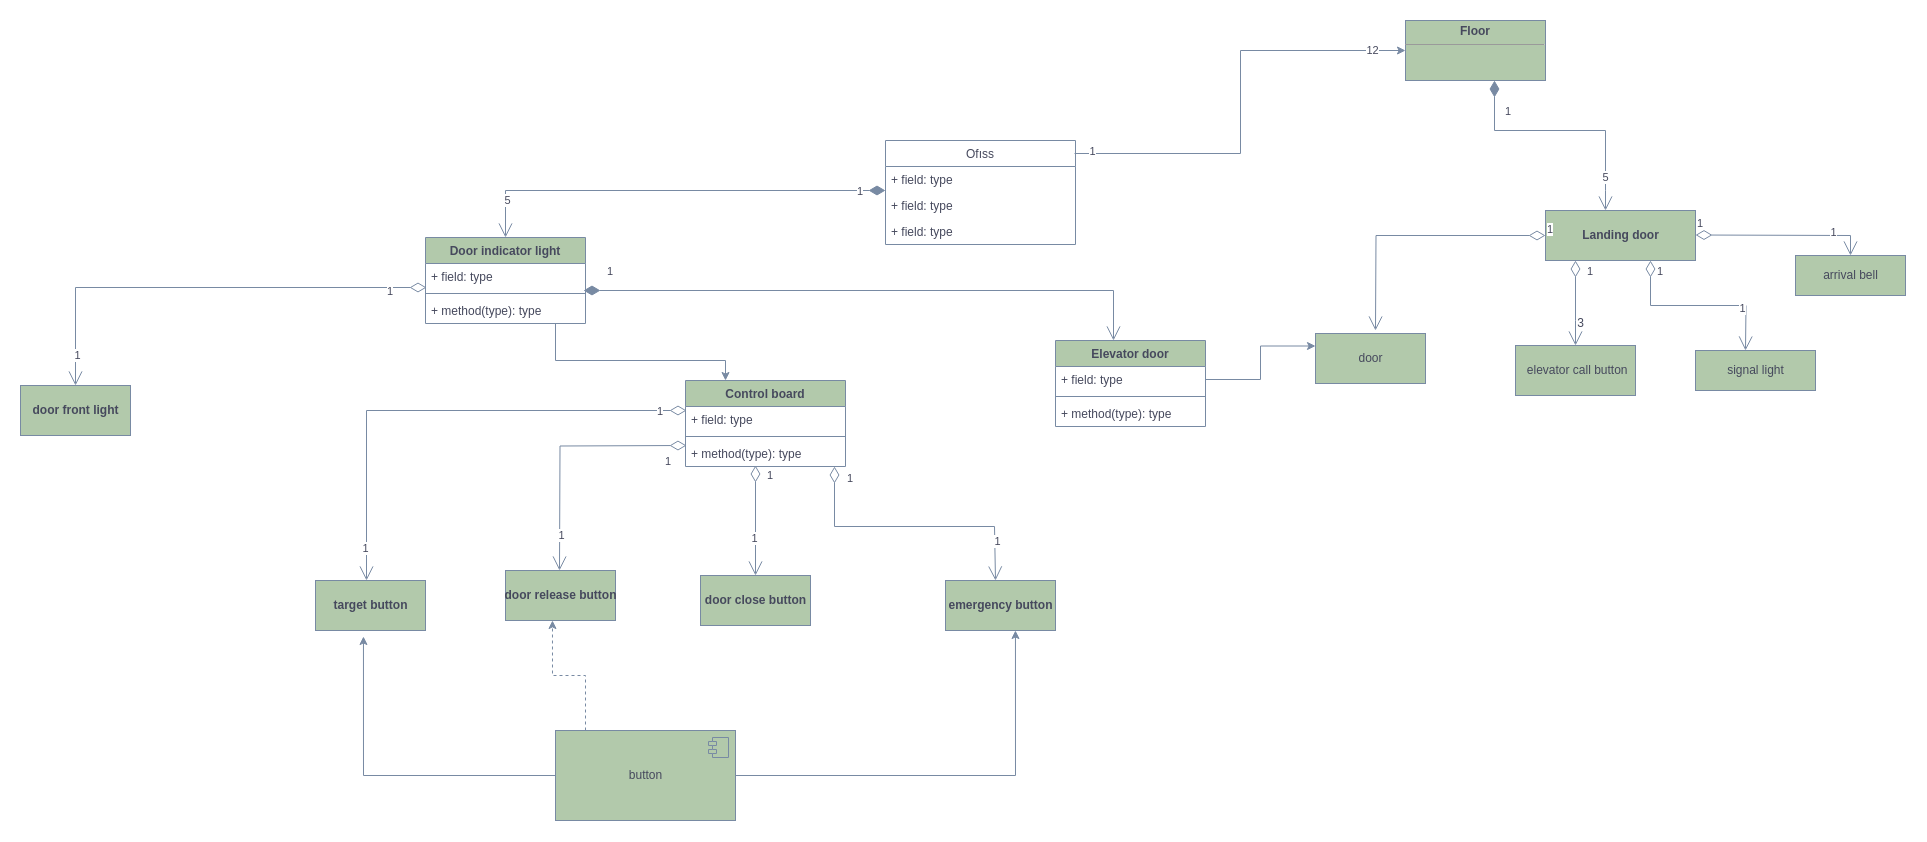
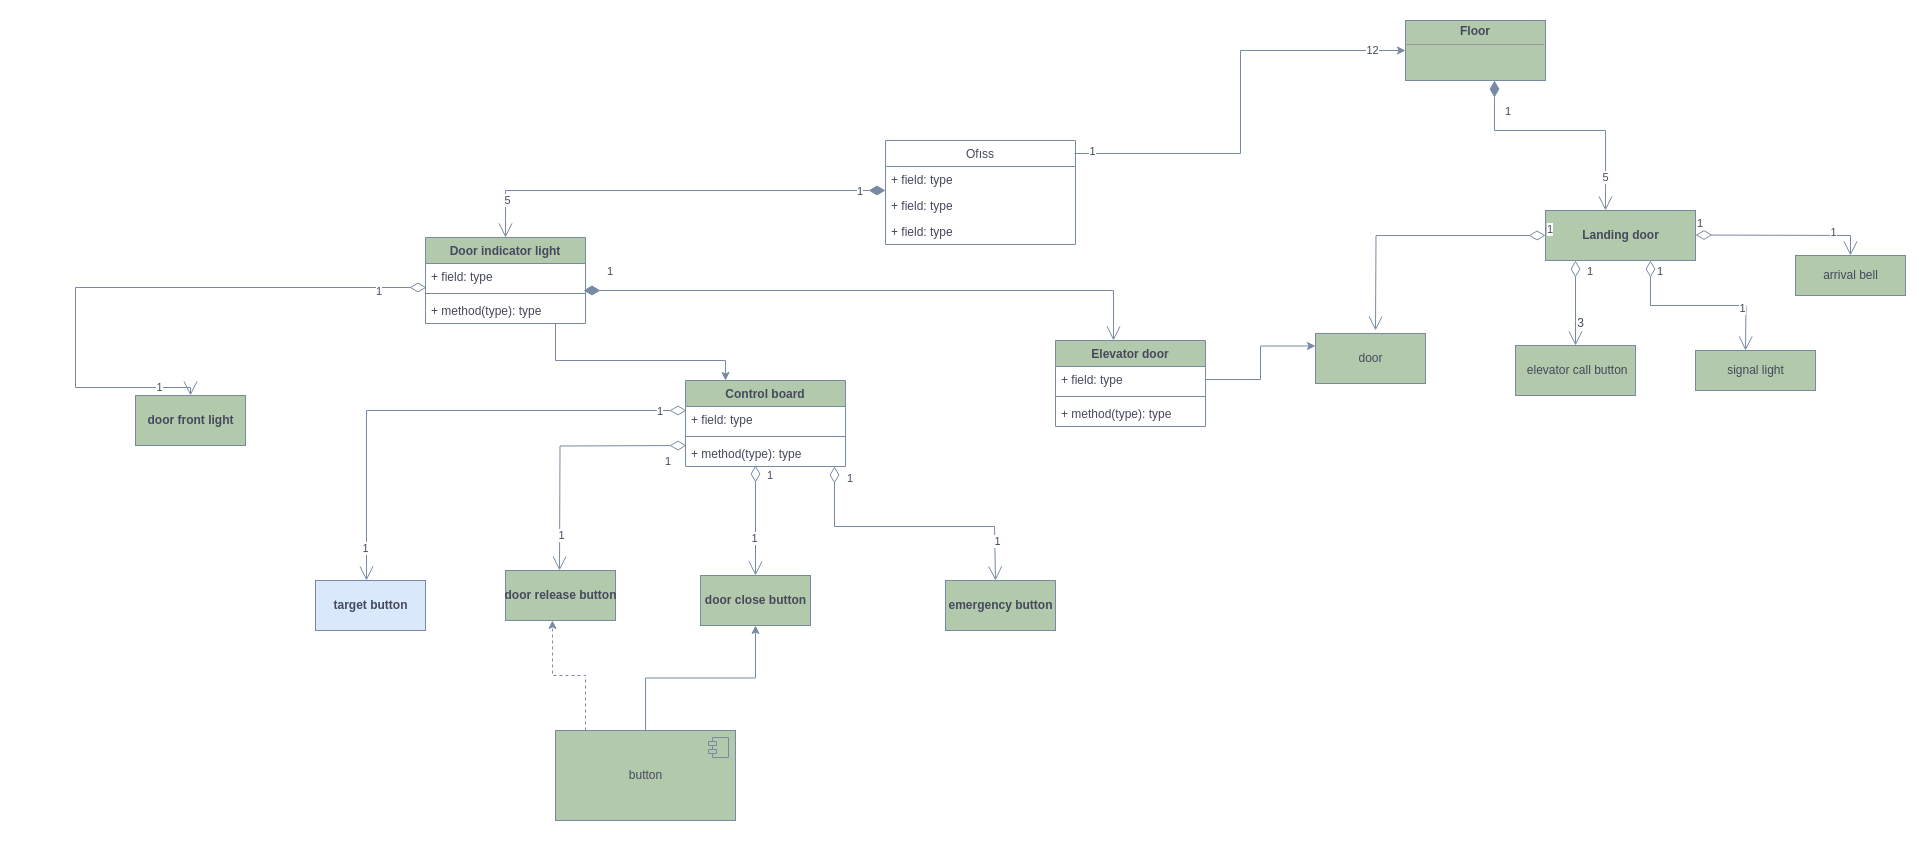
node "door front light": moved (76, 411) -> (191, 421)
node "target button": fillcolor #b2c9ab -> #dae8fc
edge "button" -> "target button": now "button" -> "door close button"
edge "button" -> "emergency button": removed
